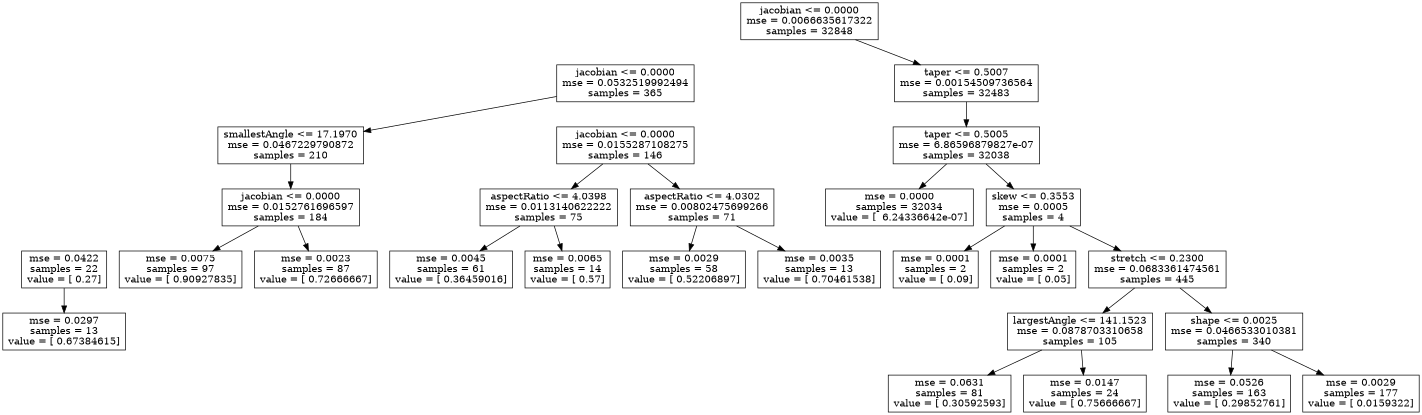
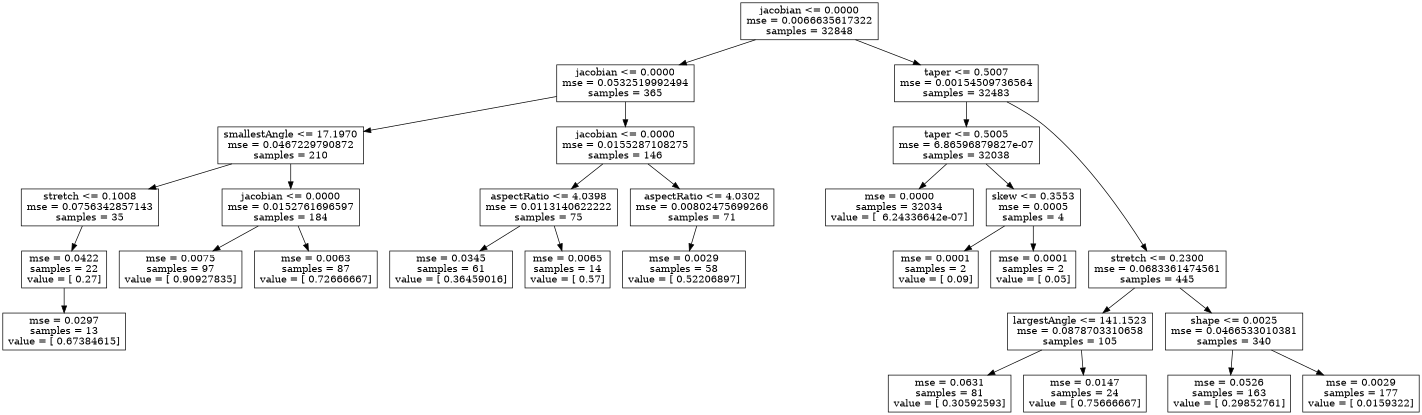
edge "jacobian <= 0.0000 mse = 0.0066635617322 samples = 32848" -> "jacobian <= 0.0000 mse = 0.0532519992494 samples = 365": added
edge "jacobian <= 0.0000 mse = 0.0532519992494 samples = 365" -> "jacobian <= 0.0000 mse = 0.0155287108275 samples = 146": added
node "stretch <= 0.1008 mse = 0.0756342857143 samples = 35": added
edge "skew <= 0.3553 mse = 0.0005 samples = 4" -> "stretch <= 0.2300 mse = 0.0683361474561 samples = 445": now "taper <= 0.5007 mse = 0.00154509736564 samples = 32483" -> "stretch <= 0.2300 mse = 0.0683361474561 samples = 445"
node "mse = 0.0023 samples = 87 value = [ 0.72666667]": label "mse = 0.0023 samples = 87 value = [ 0.72666667]" -> "mse = 0.0063 samples = 87 value = [ 0.72666667]"
node "mse = 0.0045 samples = 61 value = [ 0.36459016]": label "mse = 0.0045 samples = 61 value = [ 0.36459016]" -> "mse = 0.0345 samples = 61 value = [ 0.36459016]"
node "mse = 0.0035 samples = 13 value = [ 0.70461538]": removed
